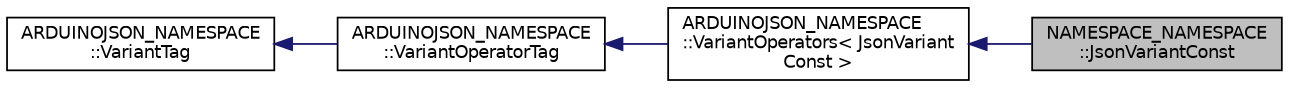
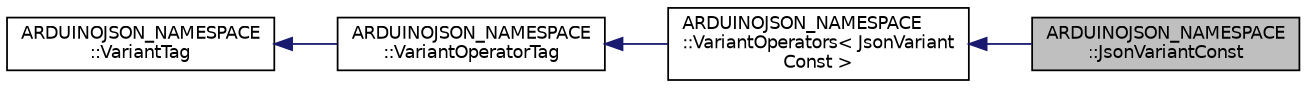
node "NAMESPACE_NAMESPACE ::JsonVariantConst": label "NAMESPACE_NAMESPACE ::JsonVariantConst" -> "ARDUINOJSON_NAMESPACE ::JsonVariantConst"
